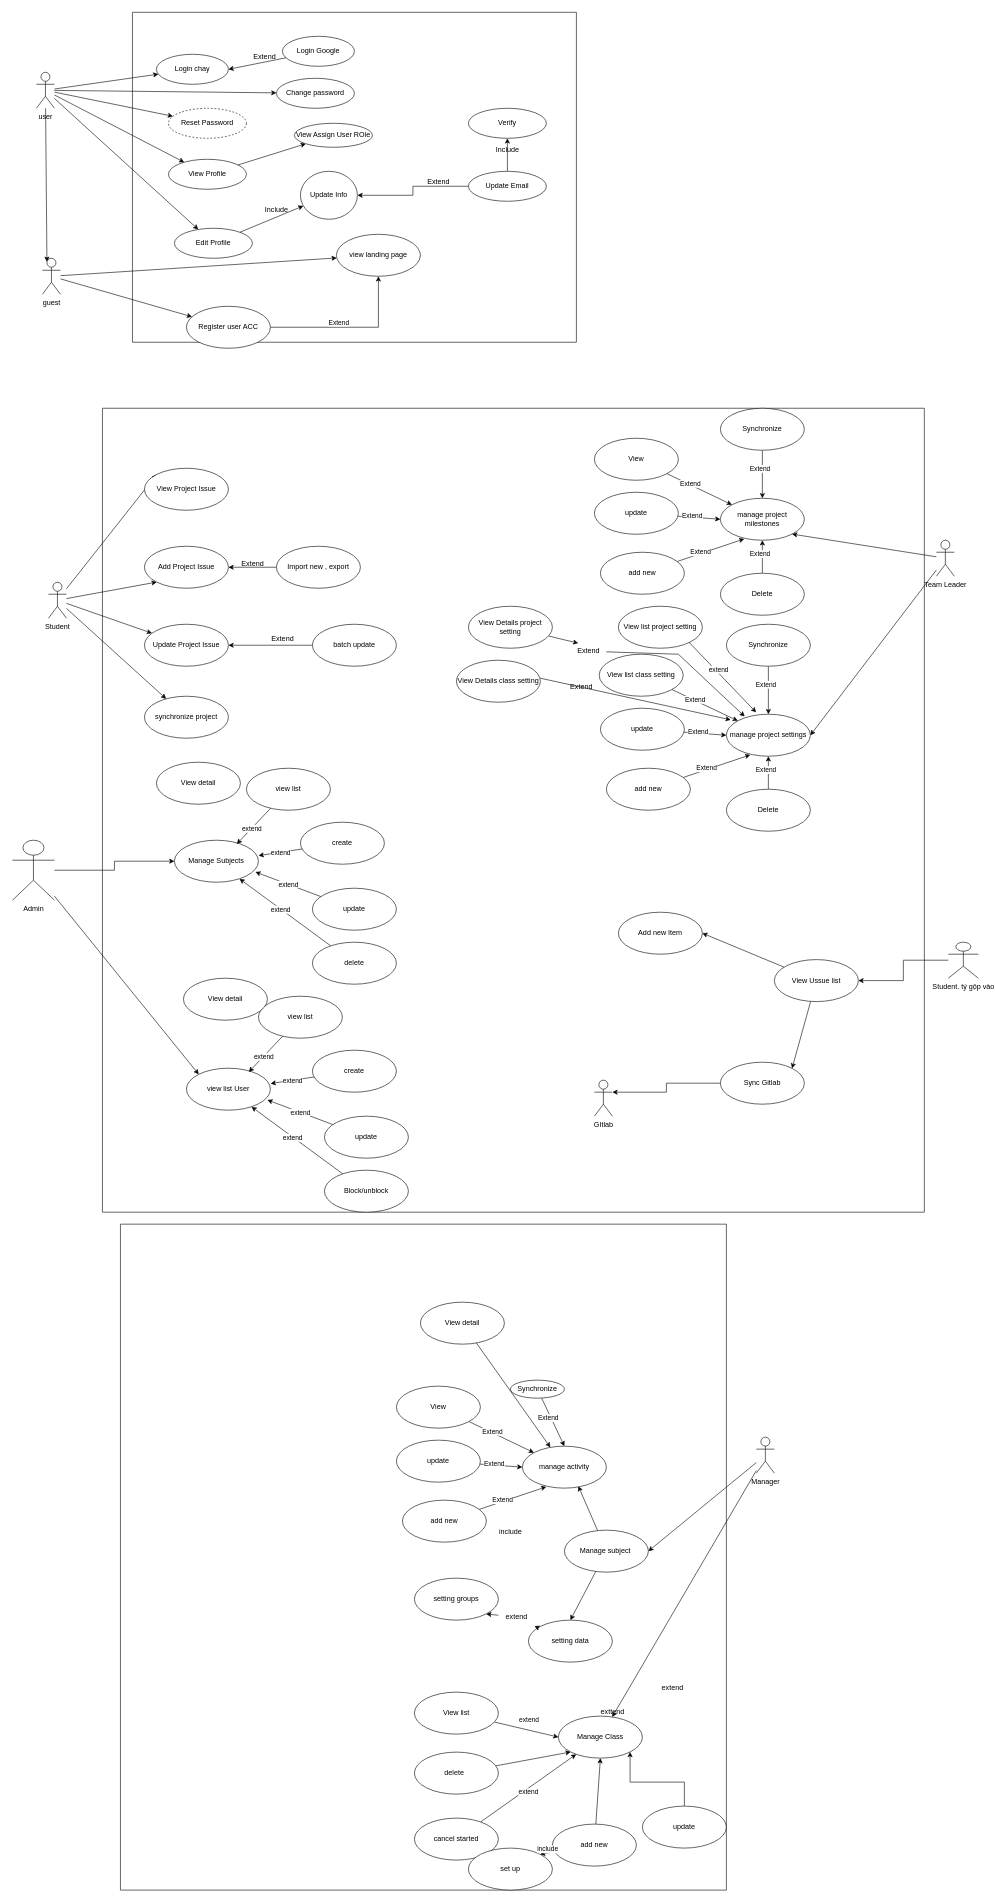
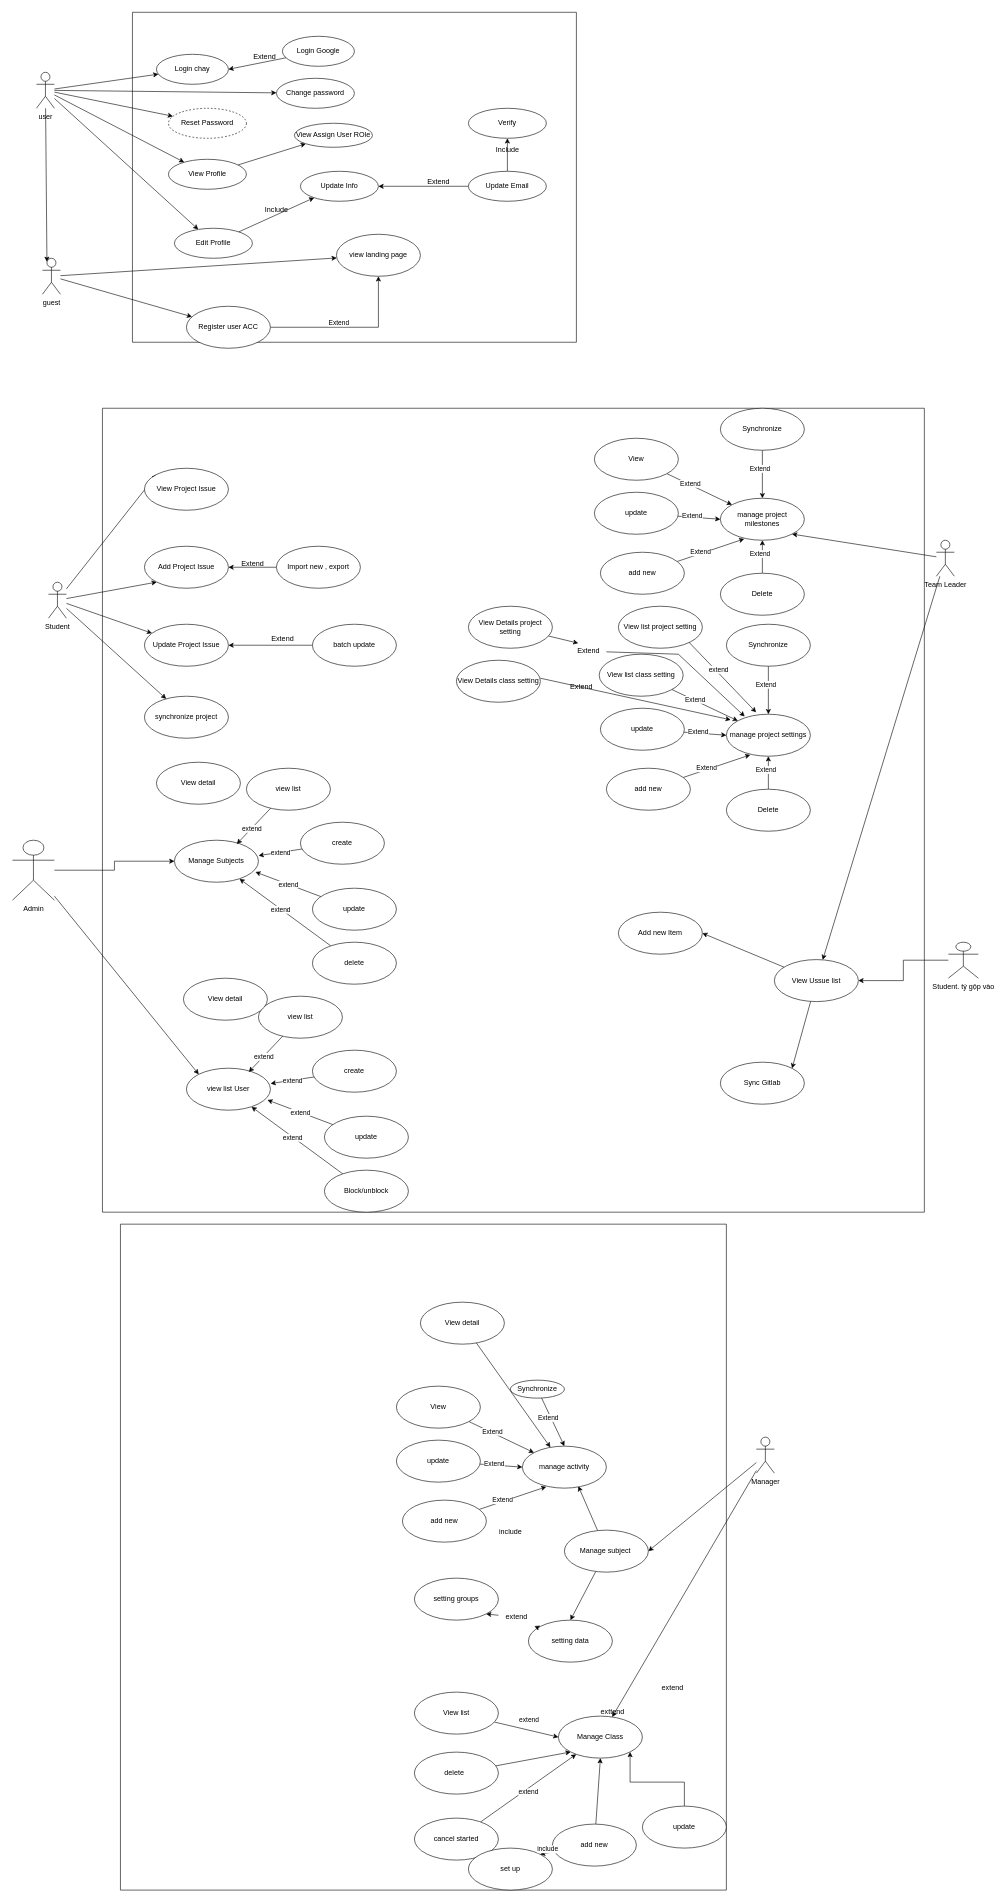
node "Update Info": size 57x48 -> 78x30
edge "Team Leader" -> "manage project settings": now "Team Leader" -> "View Ussue list"
edge "Sync Gitlab" -> "GItlab": removed
node "GItlab": removed
